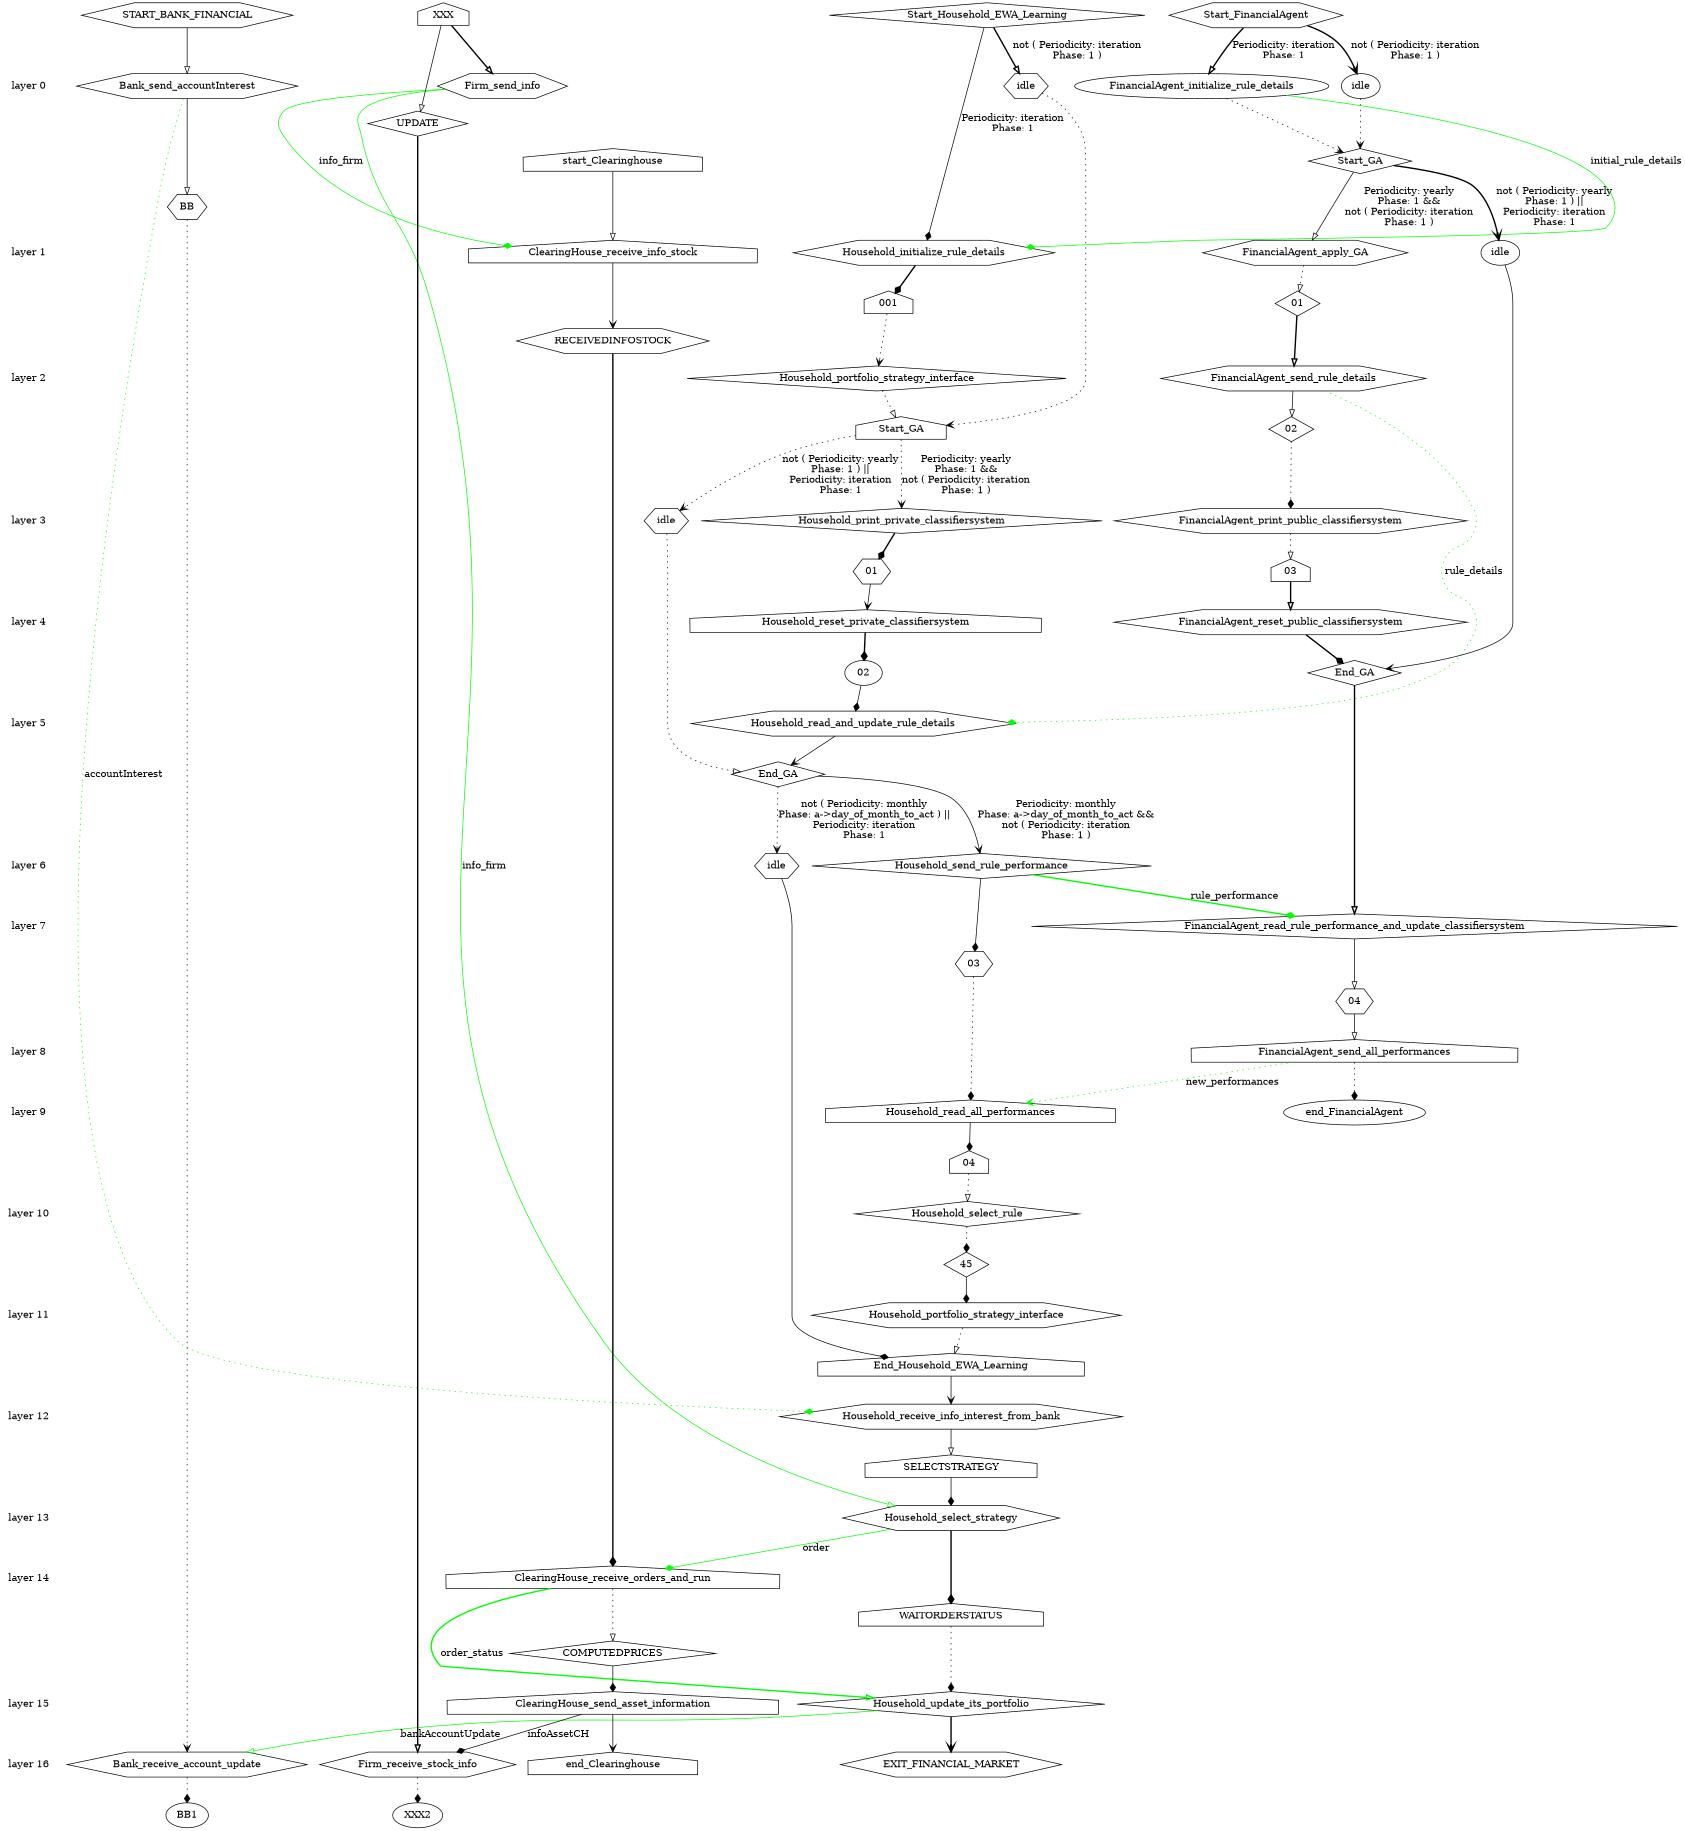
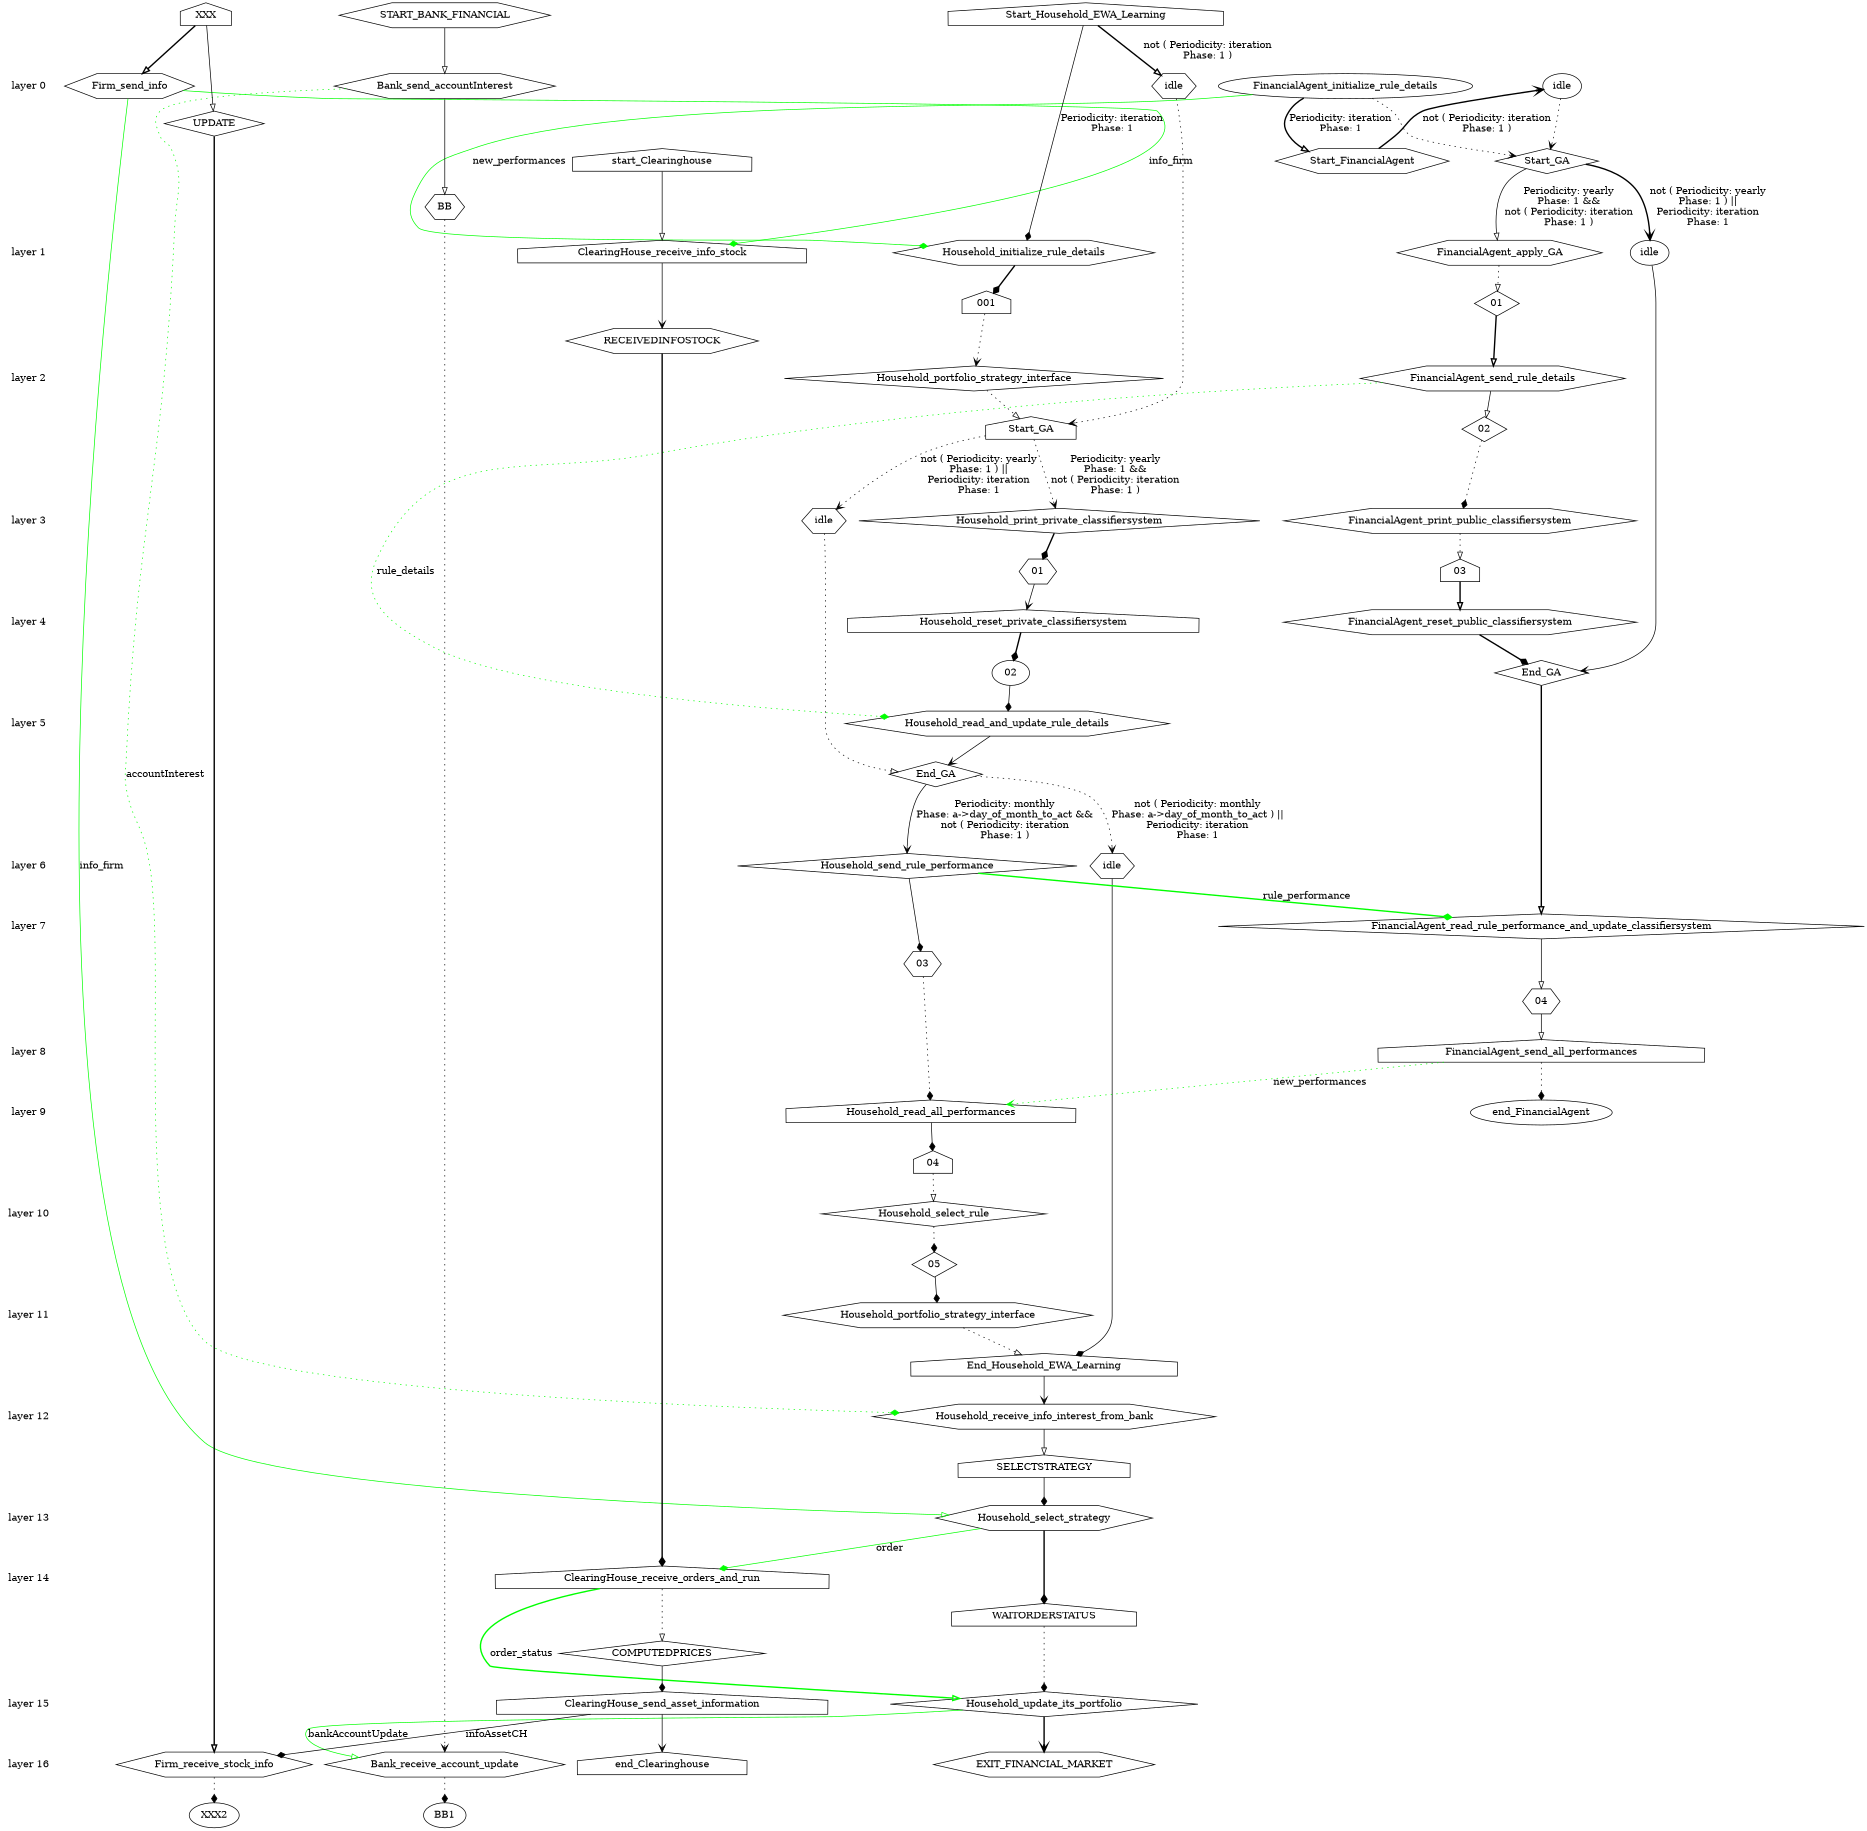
node "Start_Household_EWA_Learning": shape diamond -> house
edge "Start_FinancialAgent" -> "FinancialAgent_initialize_rule_details": reversed
edge "FinancialAgent_initialize_rule_details" -> "Household_initialize_rule_details": label "initial_rule_details" -> "new_performances"
node "45": label "45" -> "05"
